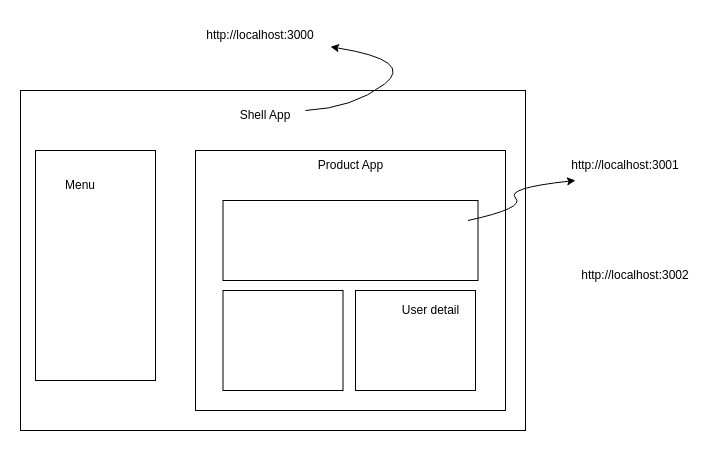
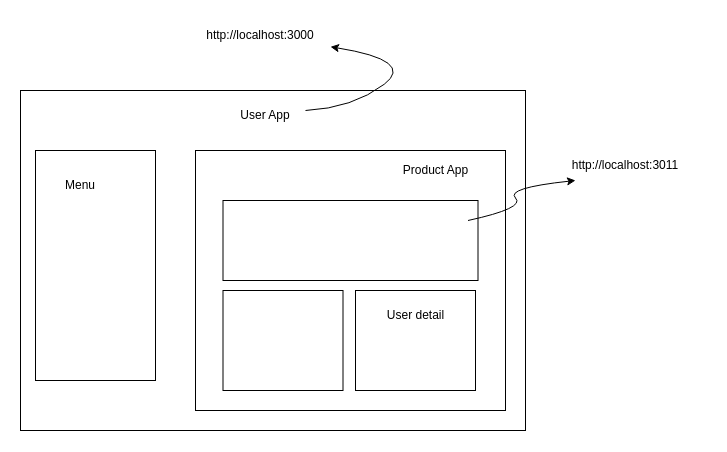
node "Shell App": label "Shell App" -> "User App"
node "Product App": moved (351, 166) -> (436, 171)
node "http://localhost:3001": label "http://localhost:3001" -> "http://localhost:3011"
node "http://localhost:3002": removed
node "User detail": moved (431, 311) -> (416, 316)
